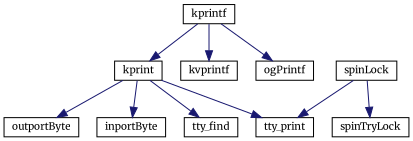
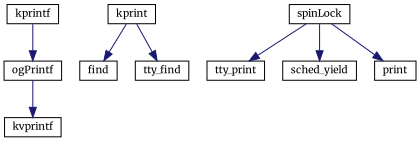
edge "kprintf" -> "kvprintf": now "ogPrintf" -> "kvprintf"
edge "kprintf" -> "kprint": removed
node "sched_yield": added
edge "kprint" -> "tty_print": removed
node "outportByte": removed
node "inportByte": label "inportByte" -> "find"
node "spinTryLock": label "spinTryLock" -> "print"
